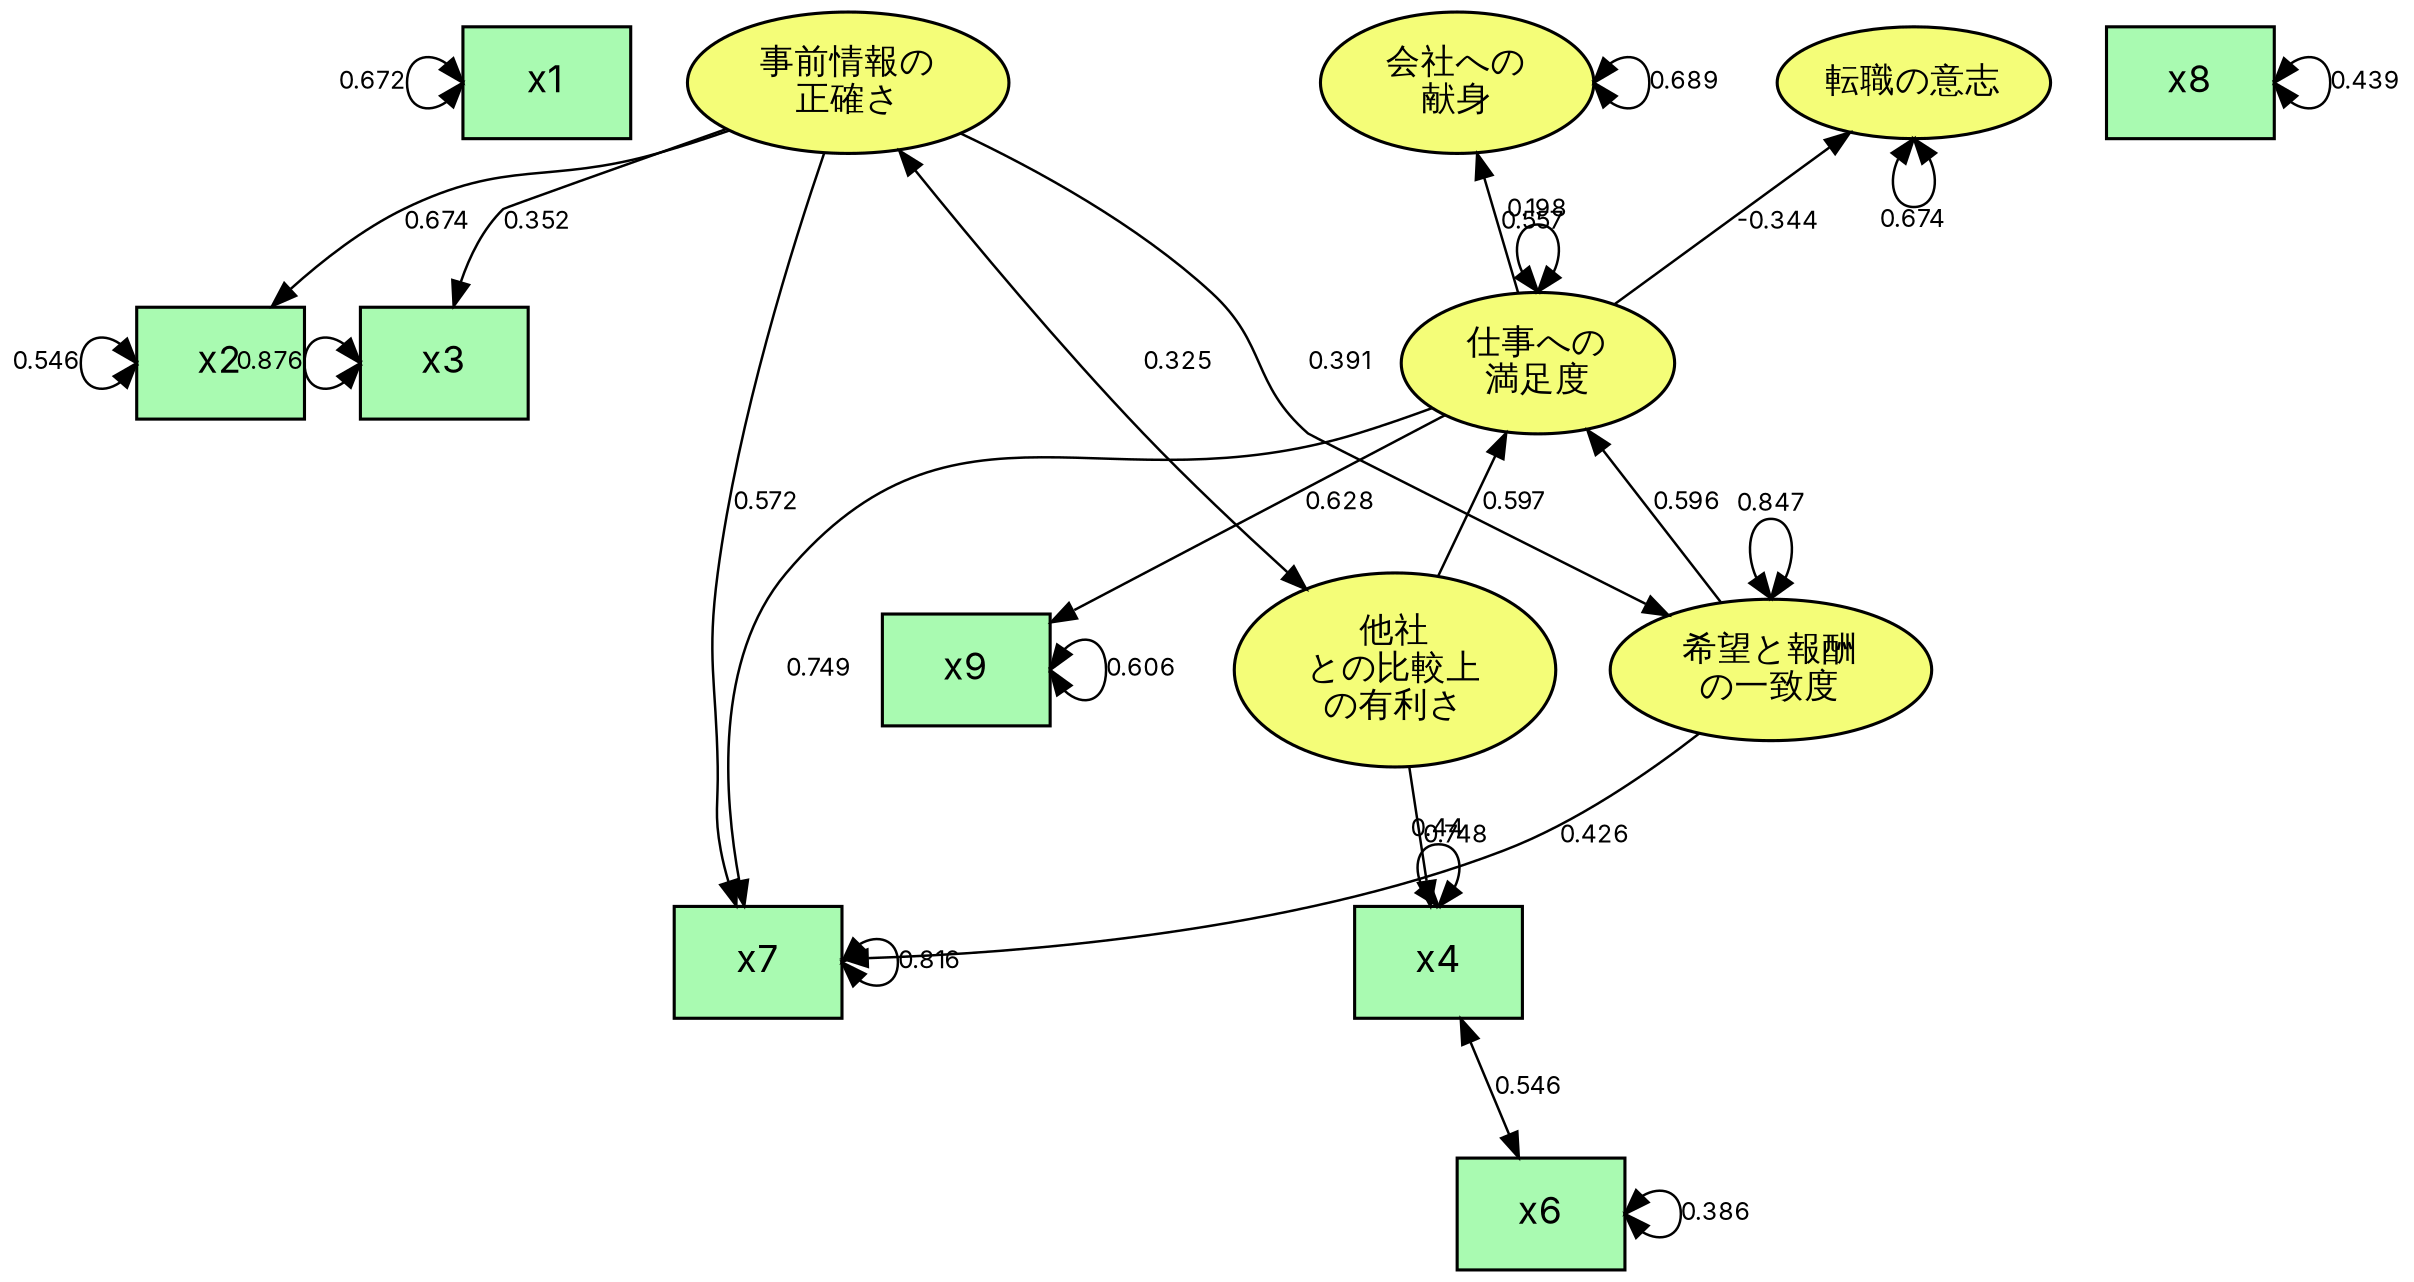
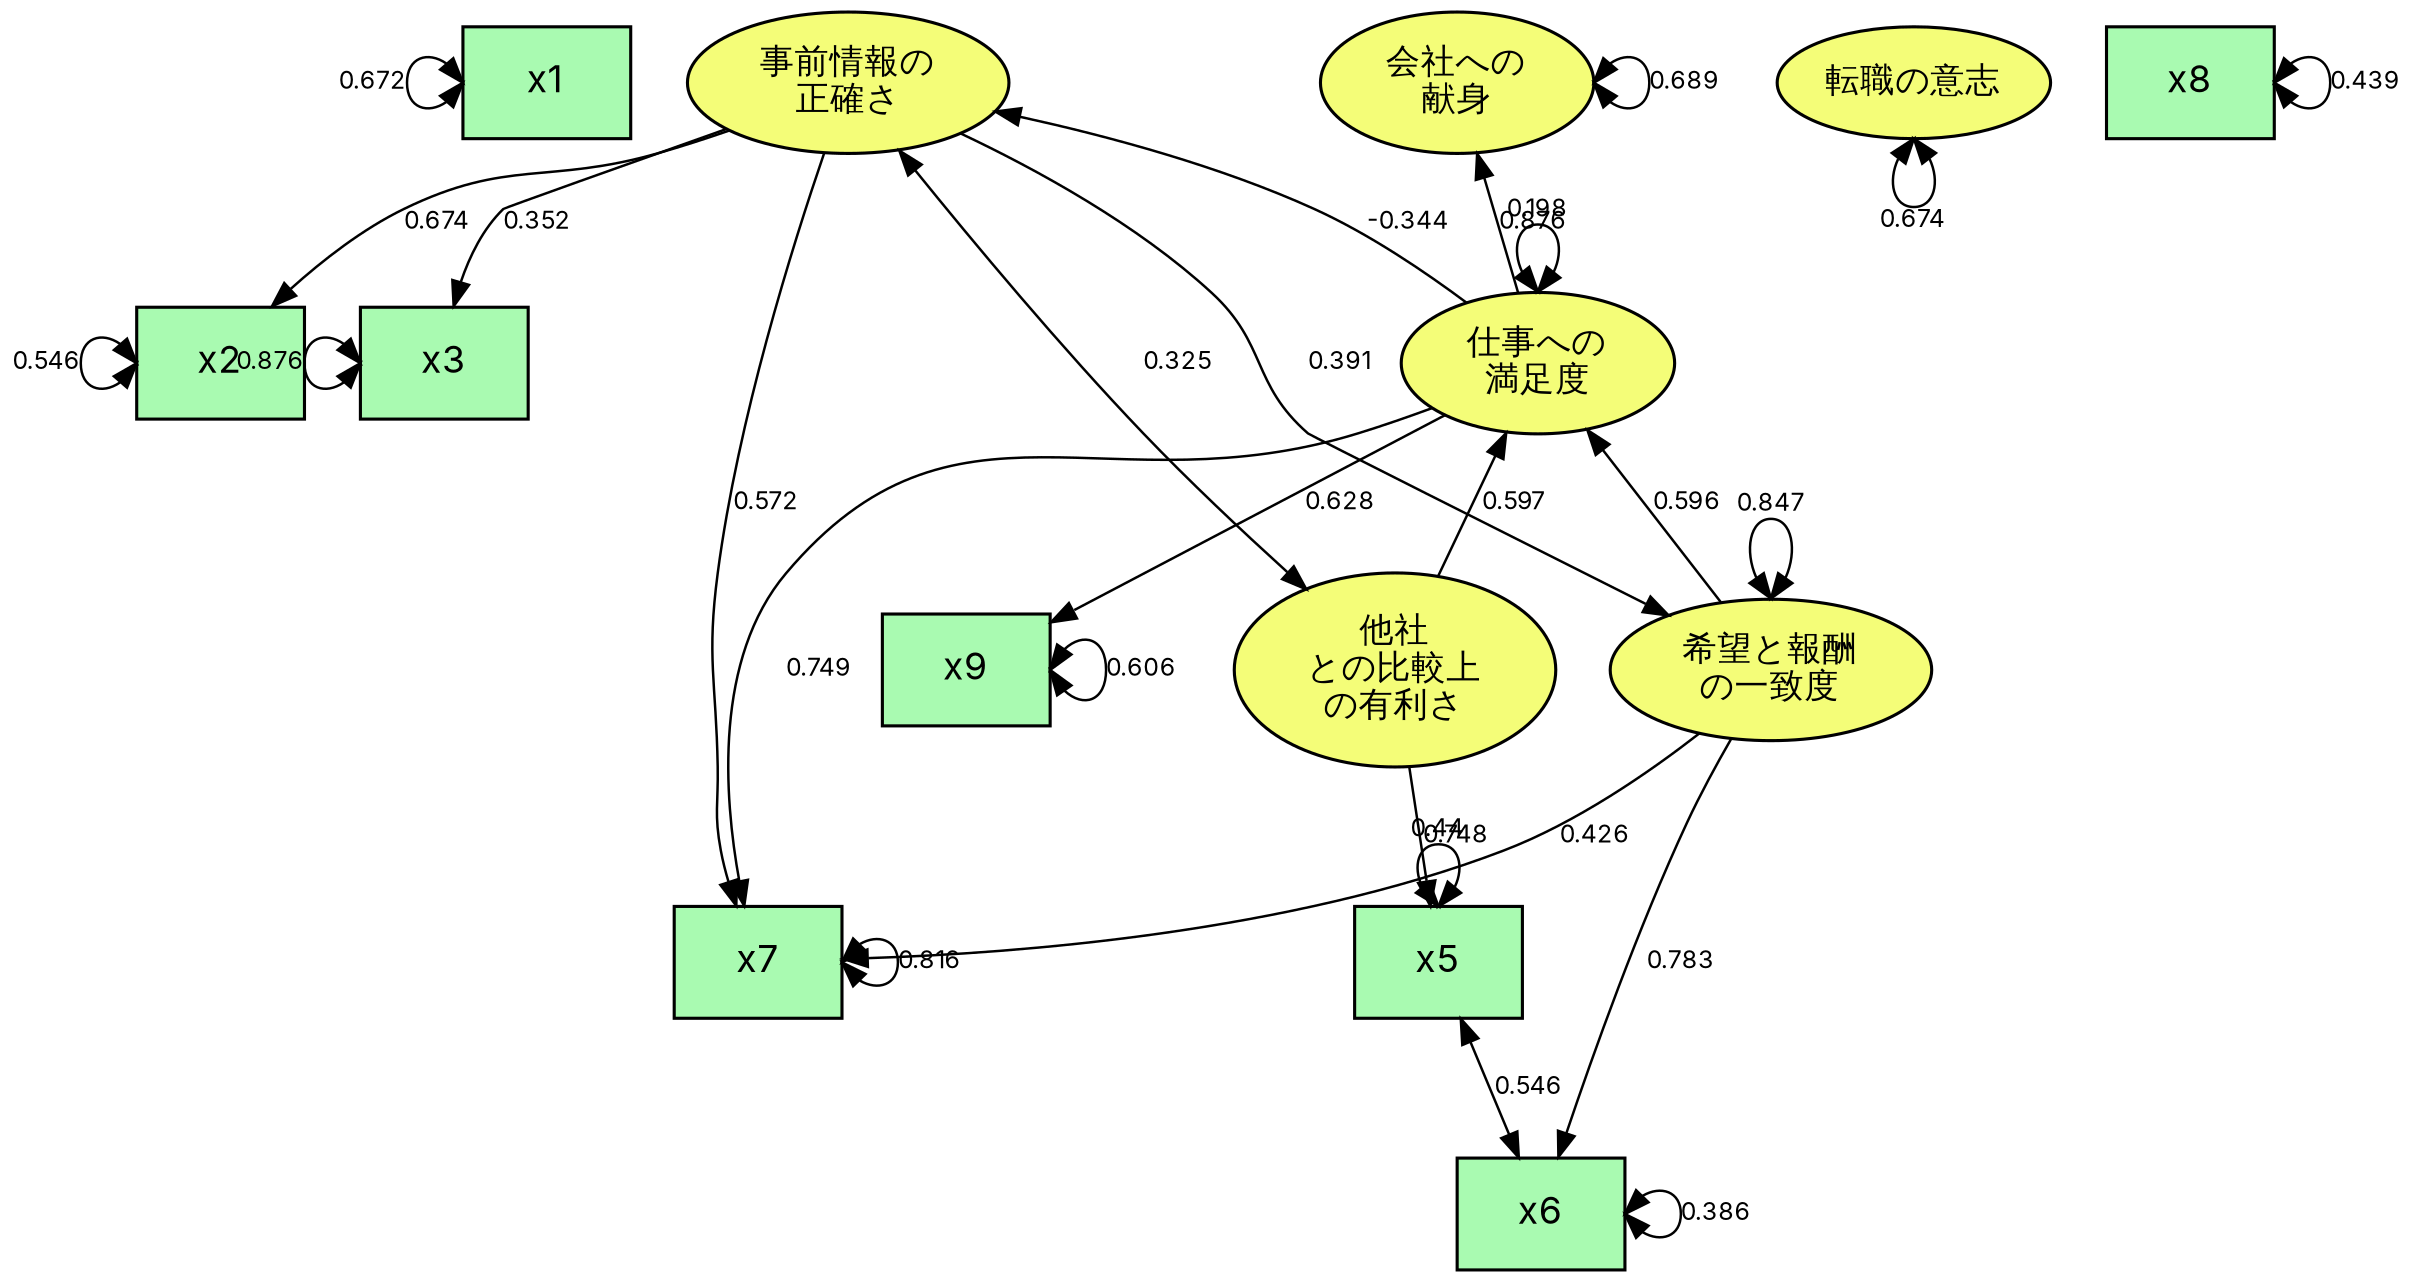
edge "仕事への 満足度" -> "会社への 献身": label "0.557" -> "0.876"
edge "仕事への 満足度" -> "転職の意志": now "仕事への 満足度" -> "事前情報の 正確さ"
edge "希望と報酬 の一致度" -> "x6": added, label "0.783"
node "x4": label "x4" -> "x5"
